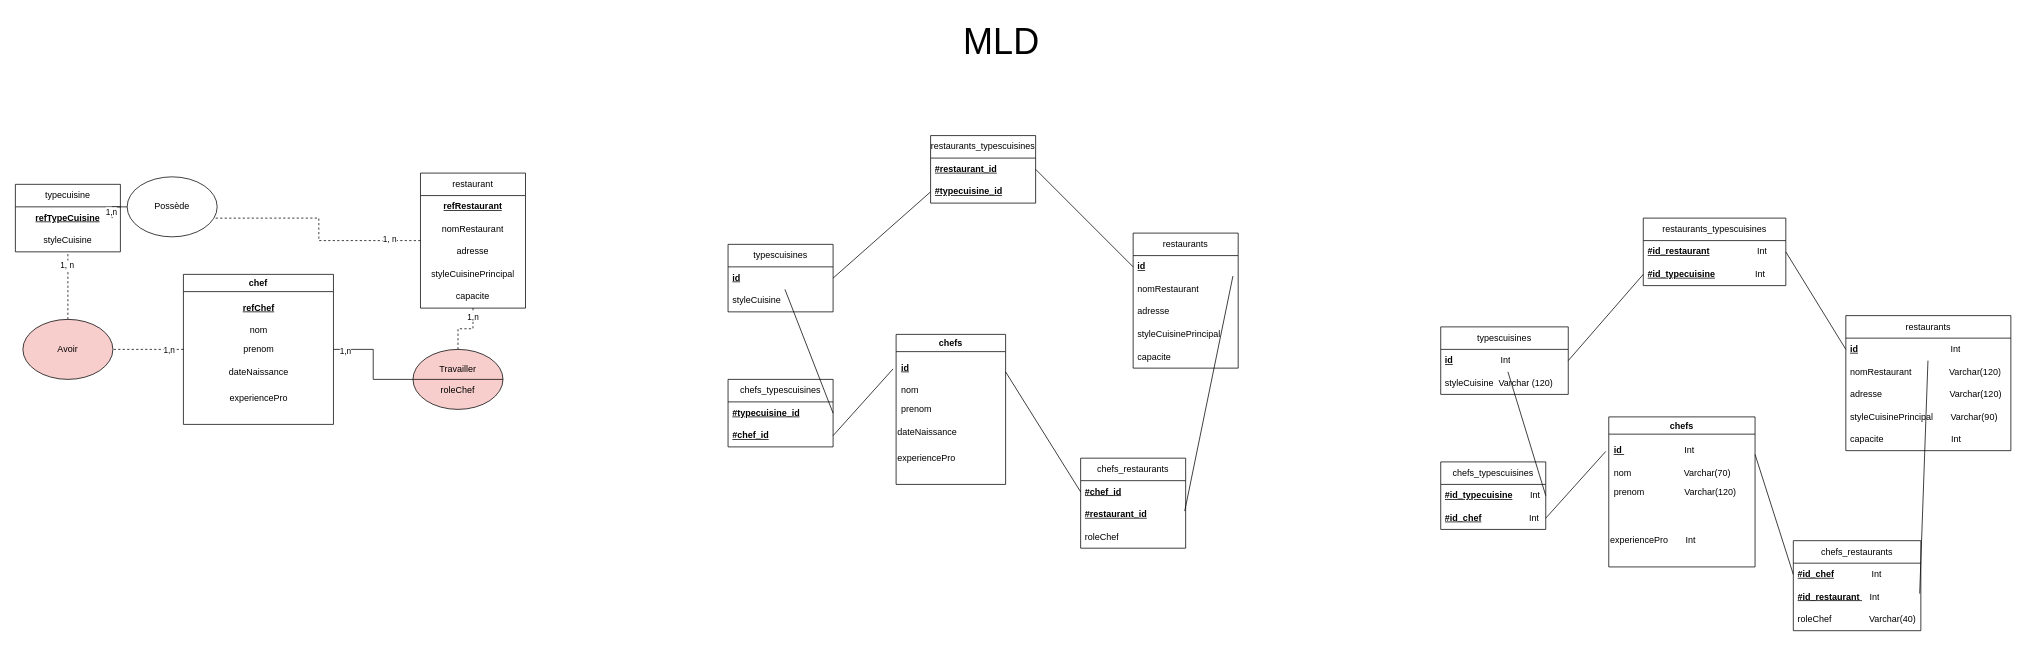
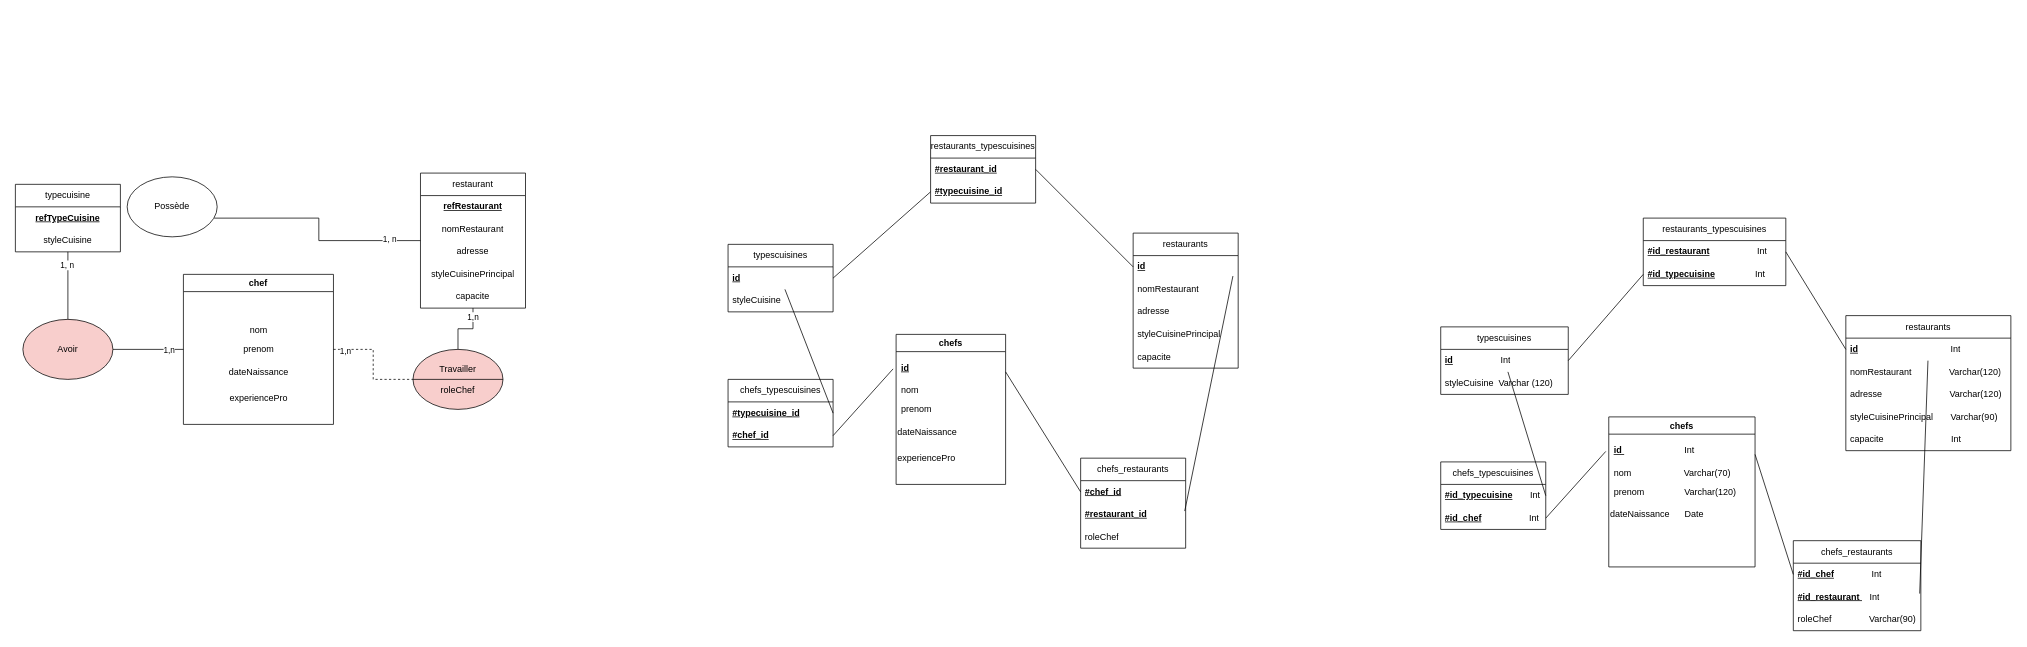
node "MLD": removed
edge "Possède" -- "typecuisine": removed, label "1,n"
edge "Possède" -- "restaurant": style dashed -> solid
edge "typecuisine" -- "Avoir": style dashed -> solid
node "refChef": removed
edge "restaurant" -- "Travailler roleChef": style dashed -> solid
edge "Avoir" -- "chef": style dashed -> solid
edge "chef" -- "Travailler roleChef": style solid -> dashed
node "dateNaissance Date": added
node "experiencePro Int": removed
node "roleChef Varchar(40)": label "roleChef Varchar(40)" -> "roleChef Varchar(90)"
